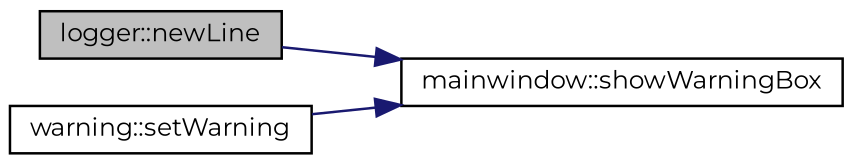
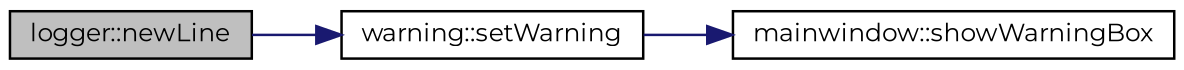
edge "logger::newLine" -> "mainwindow::showWarningBox": now "logger::newLine" -> "warning::setWarning"
